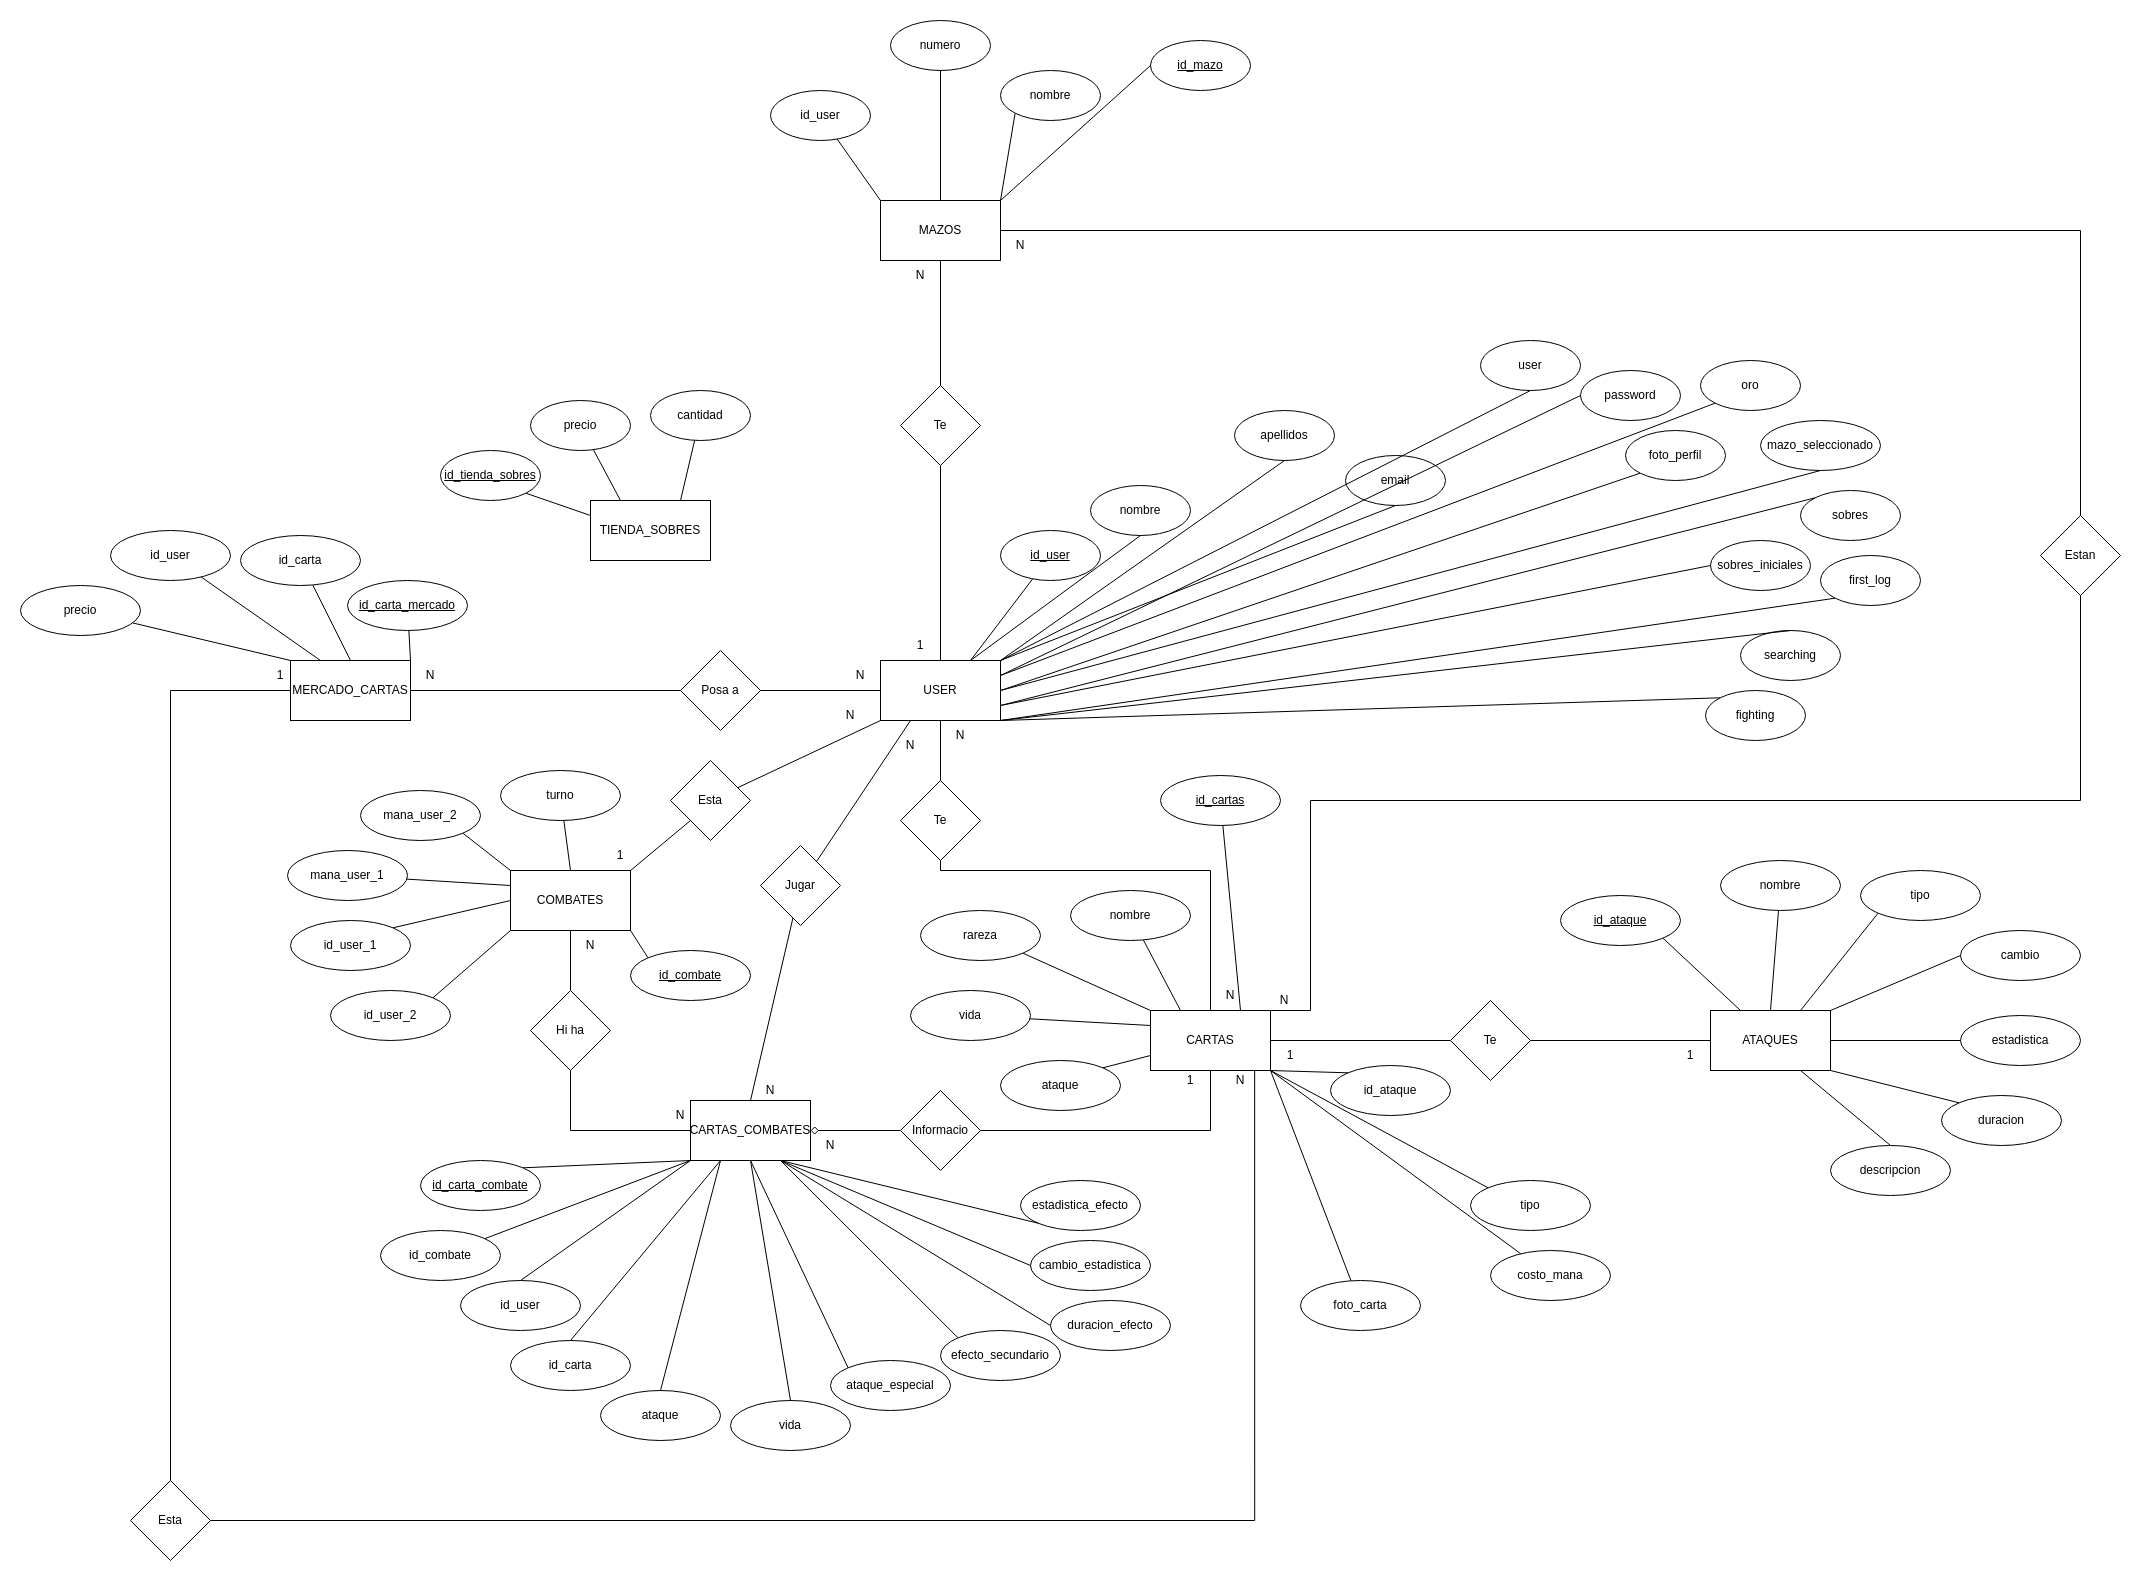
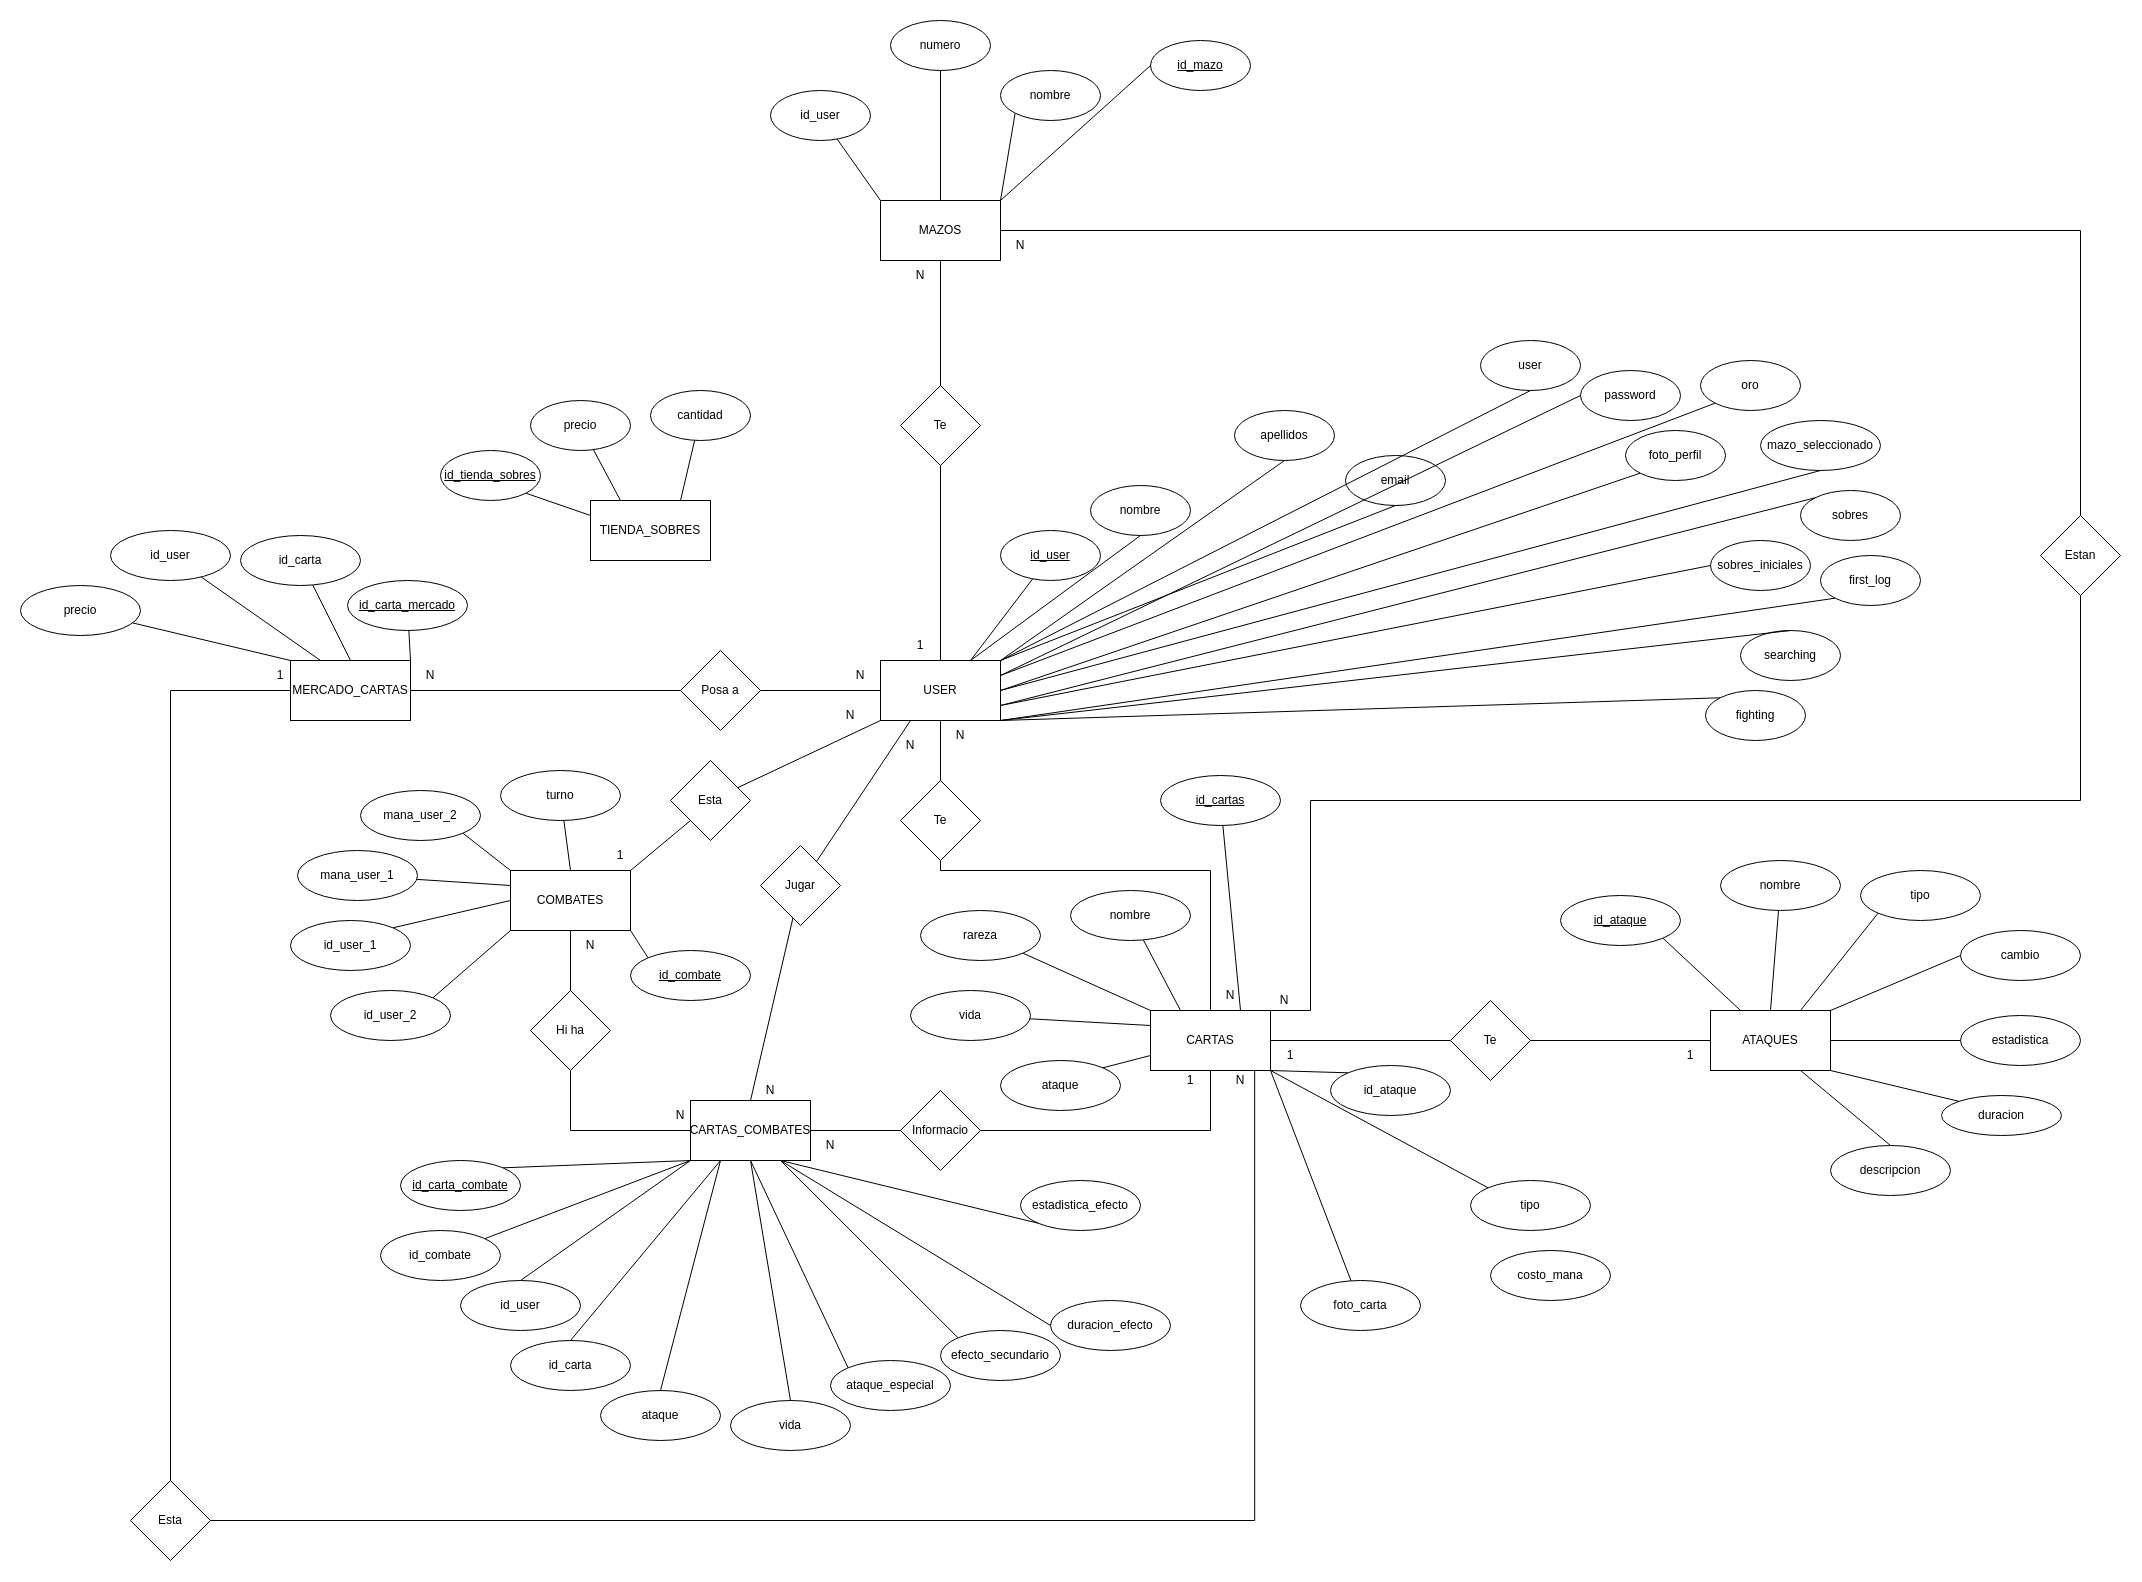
node "mana_user_1": moved (348, 876) -> (358, 876)
node "duracion": size 120x50 -> 120x40
edge "Informacio" -> "CARTAS_COMBATES": arrowhead diamond -> none
edge "CARTAS" -- "costo_mana": removed
node "id_carta_combate": moved (481, 1186) -> (461, 1186)
edge "CARTAS_COMBATES" -- "cambio_estadistica": removed
node "cambio_estadistica": removed
